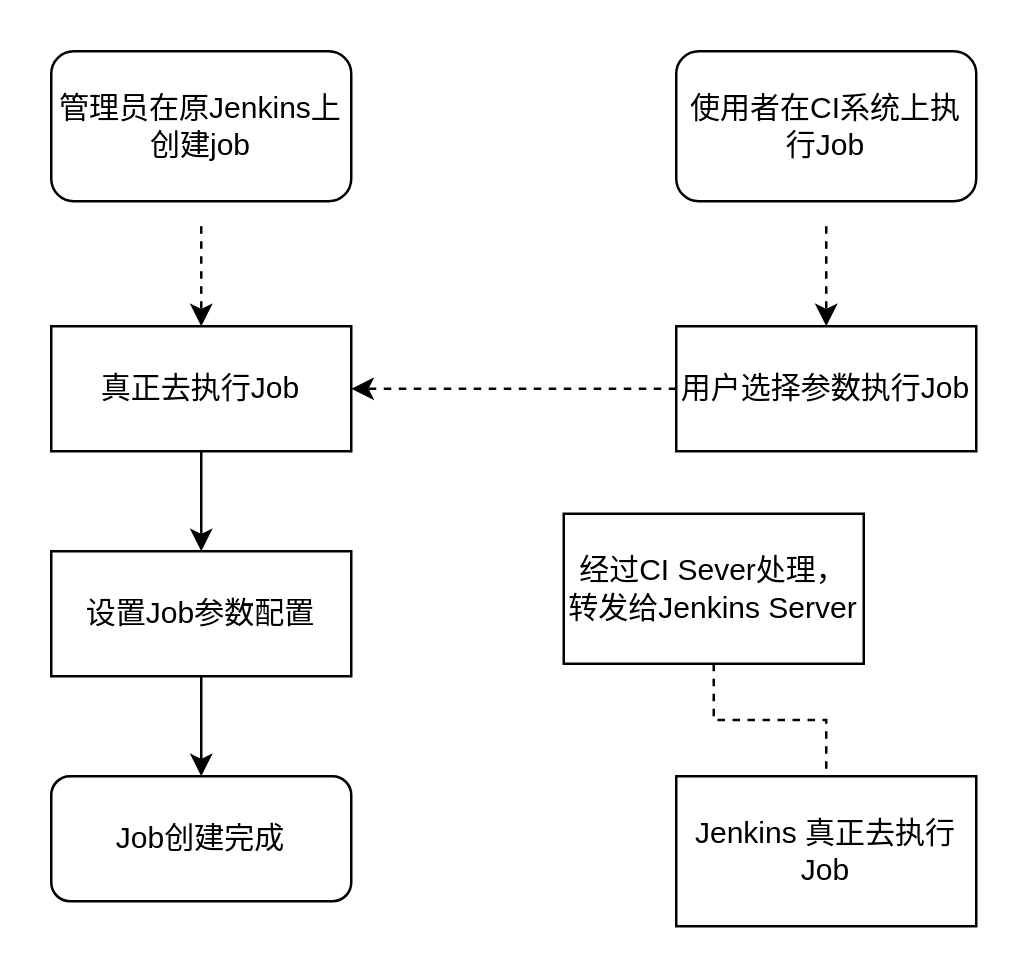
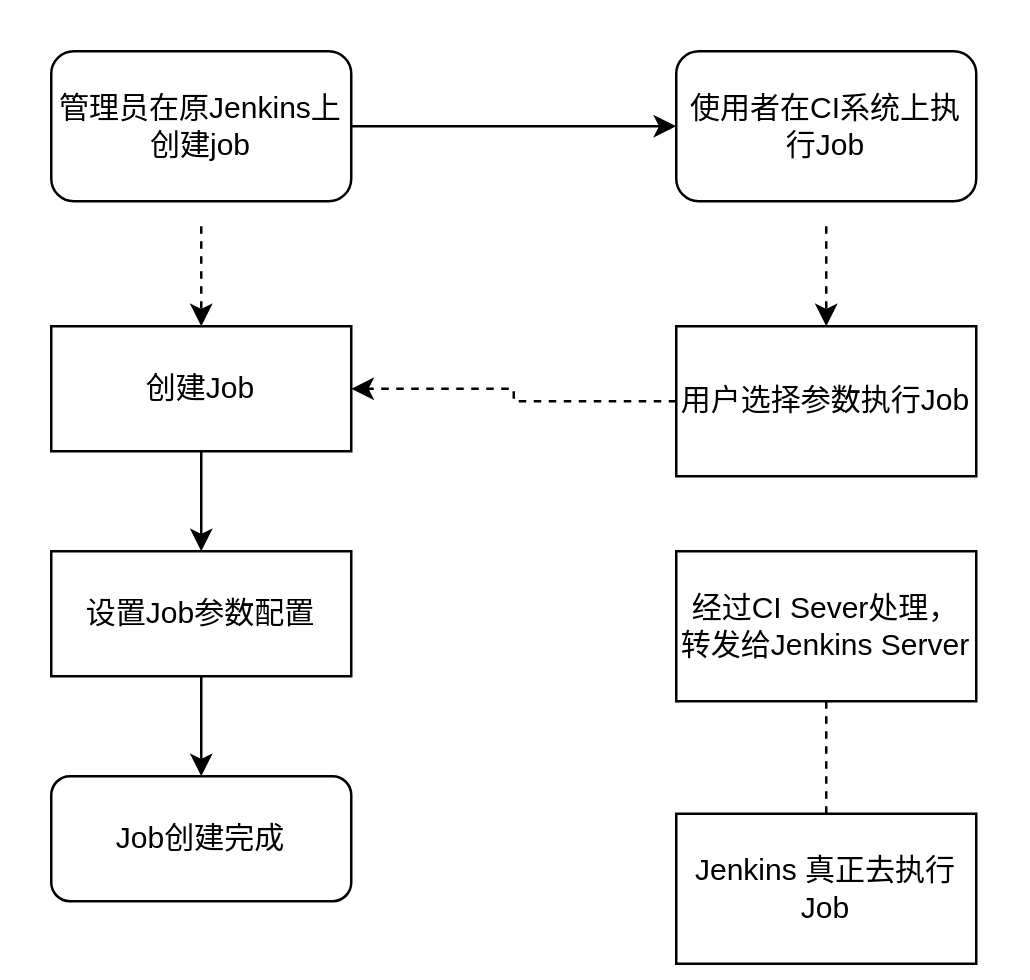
edge "管理员在原Jenkins上创建job" -> "使用者在CI系统上执行Job": added
node "真正去执行Job": label "真正去执行Job" -> "创建Job"
node "用户选择参数执行Job": size 300x125 -> 300x150
node "经过CI Sever处理，转发给Jenkins Server": moved (714, 589) -> (826, 626)
node "Jenkins 真正去执行Job": moved (826, 851) -> (826, 889)
